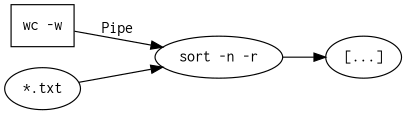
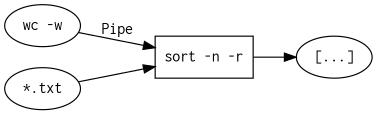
node "wc -w": shape box -> ellipse
node "sort -n -r": shape ellipse -> box
